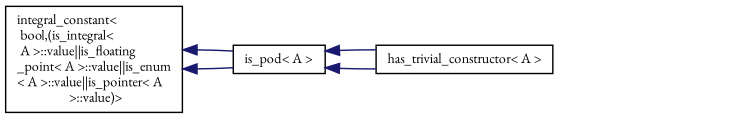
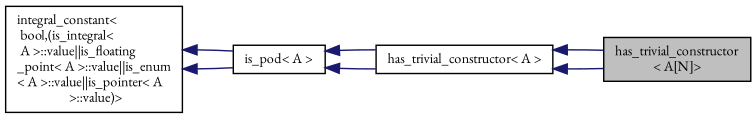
node "has_trivial_constructor < A[N]>": added
